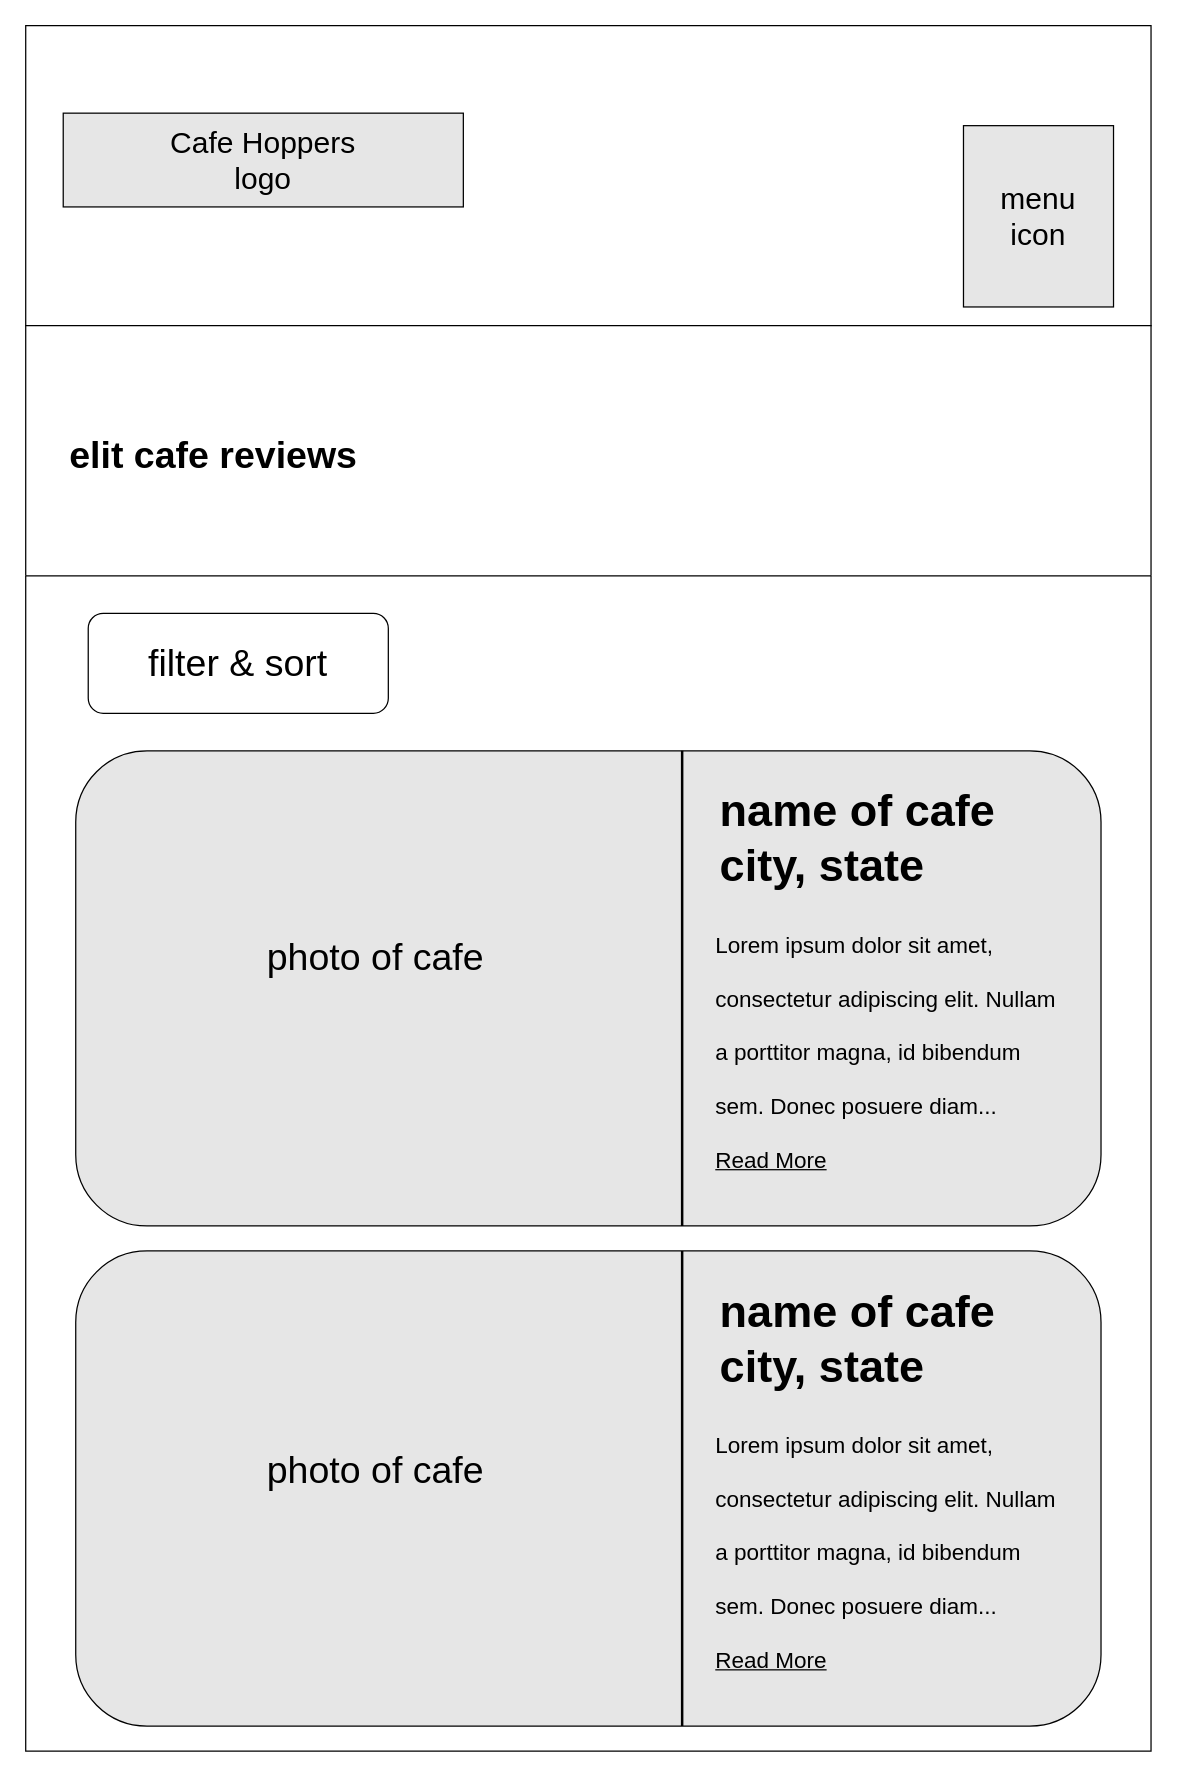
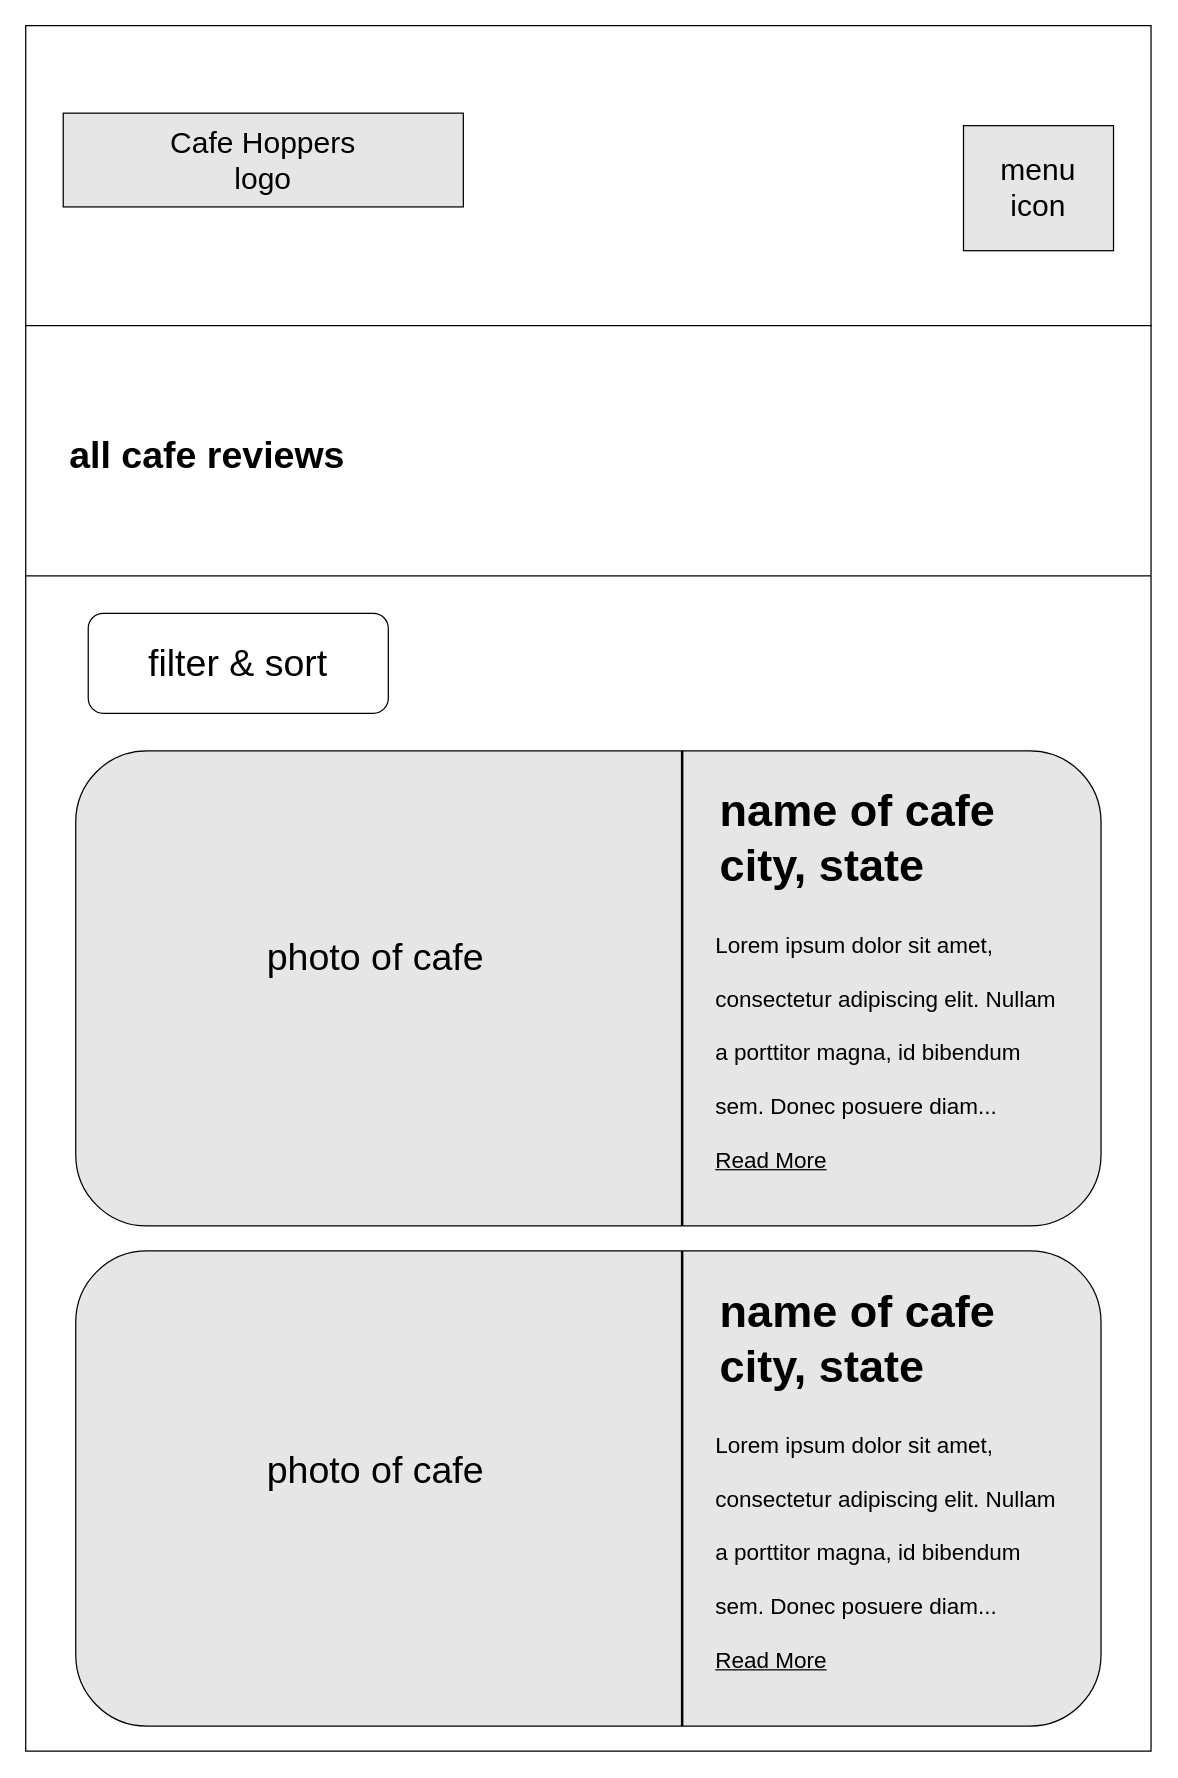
node "menu icon": size 150x181 -> 150x125
node "elit cafe reviews": label "elit cafe reviews" -> "all cafe reviews"
